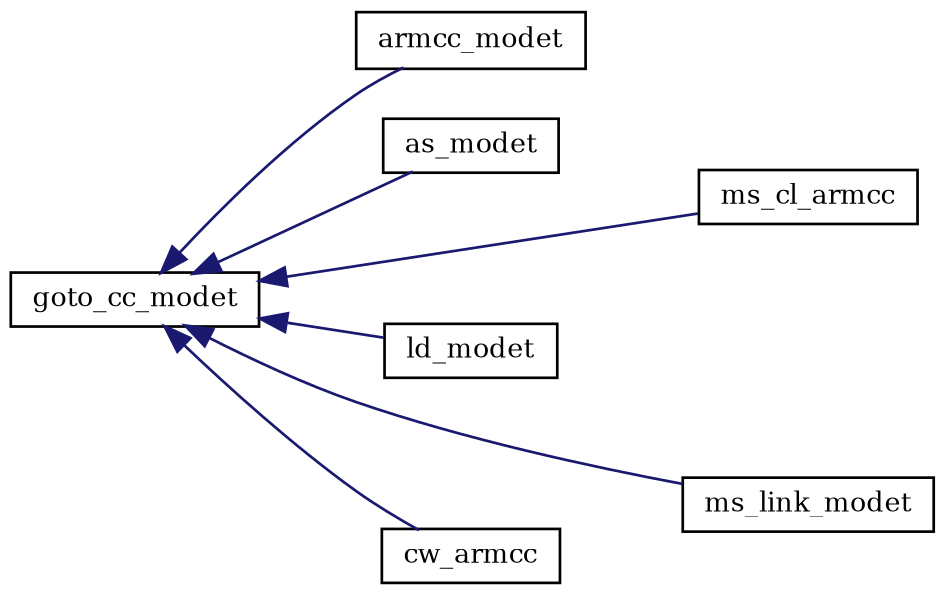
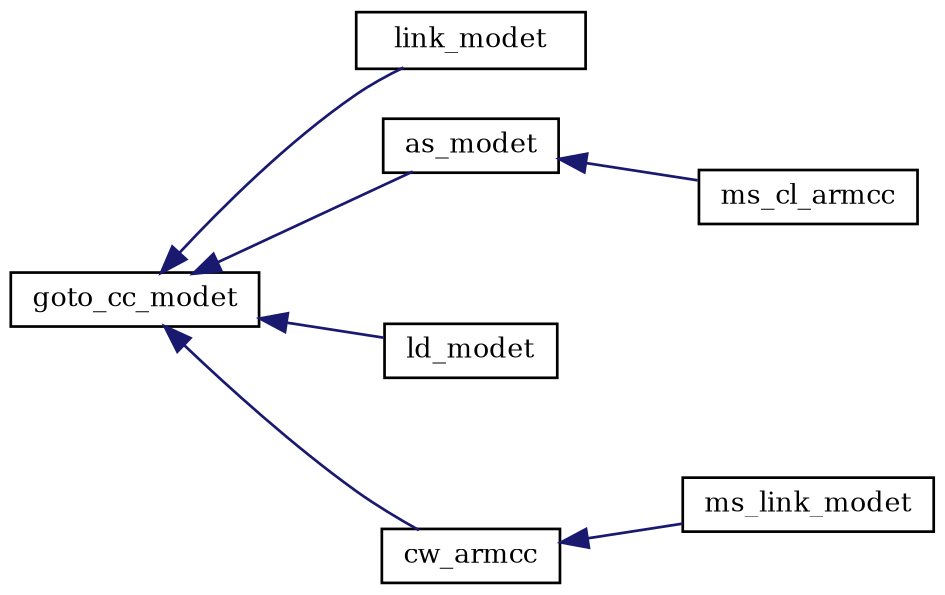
node "armcc_modet": label "armcc_modet" -> "link_modet"
edge "ms_cl_armcc" -> "goto_cc_modet": now "ms_cl_armcc" -> "as_modet"
edge "ms_link_modet" -> "goto_cc_modet": now "ms_link_modet" -> "cw_armcc"
